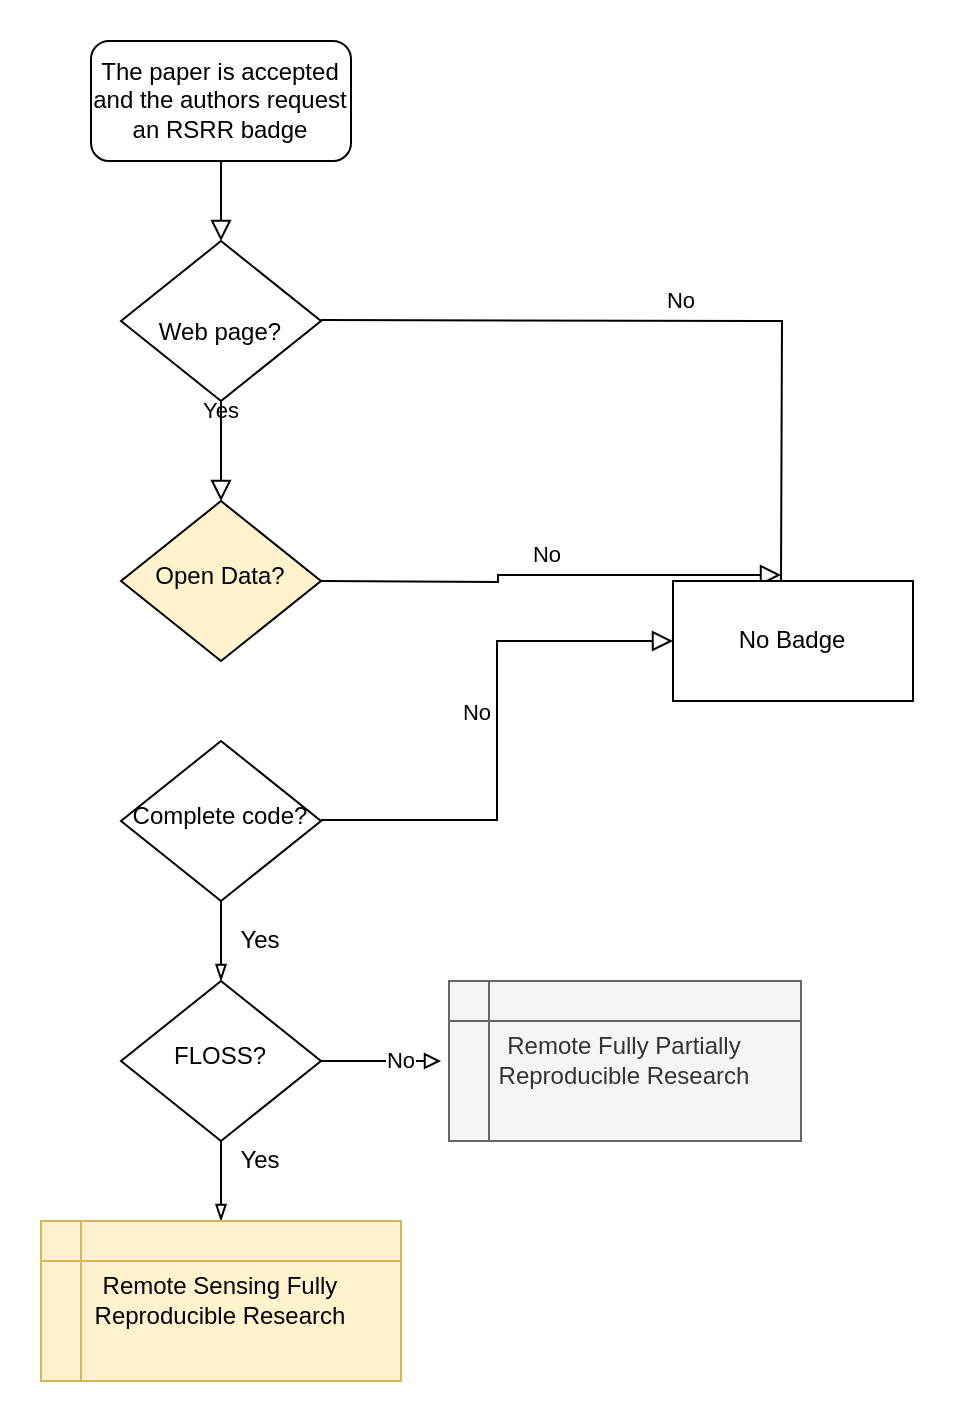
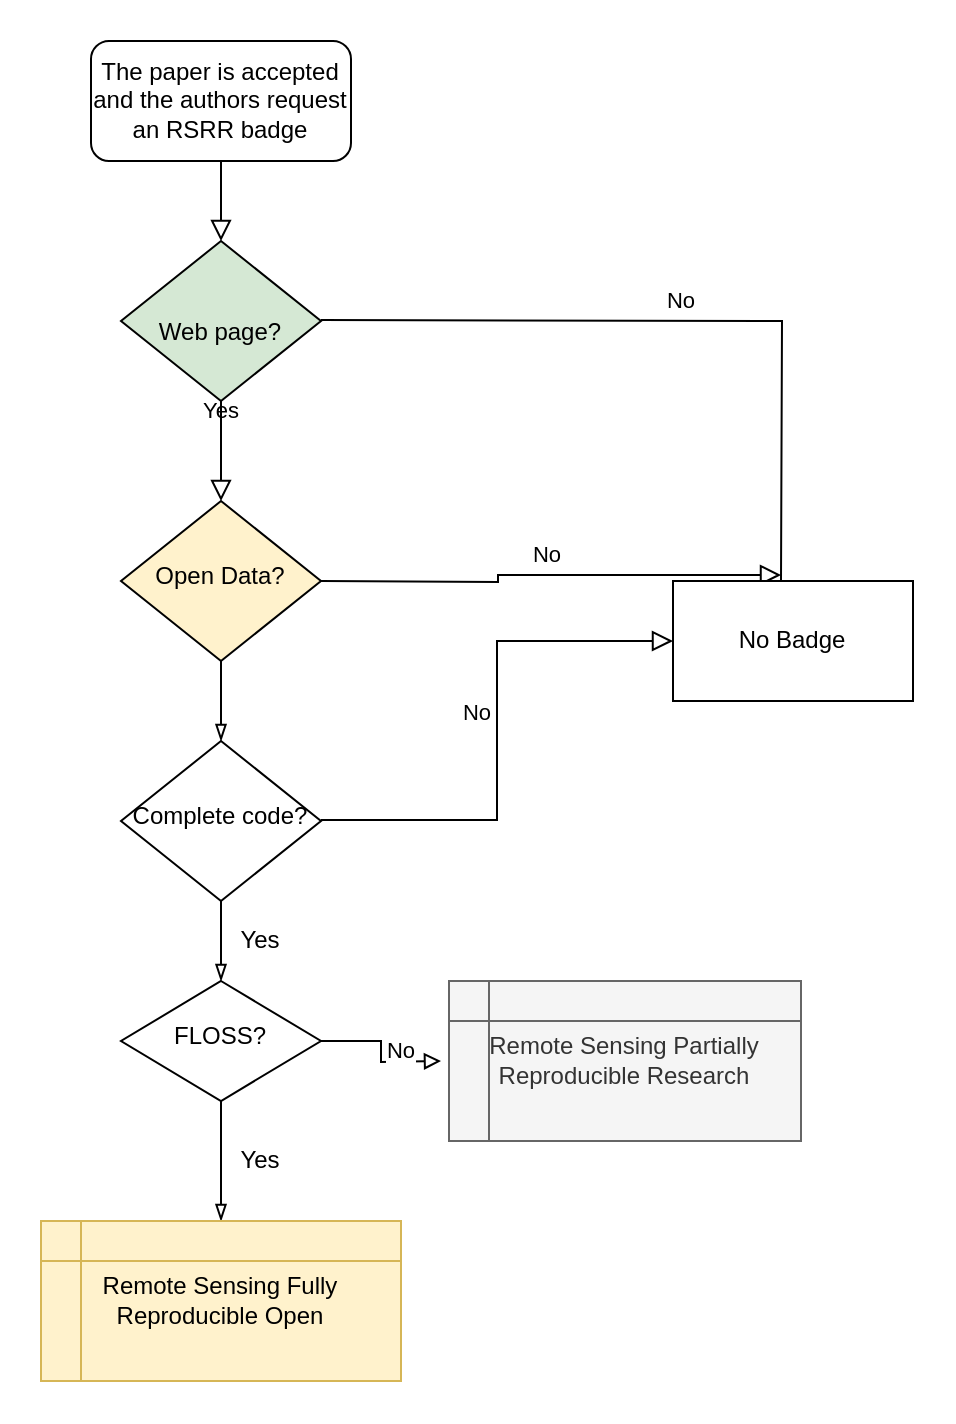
node "Web page?": fillcolor #ffffff -> #d5e8d4
edge "Open Data?" -> "Complete code?": added
node "FLOSS?": size 200x160 -> 200x120
node "Remote Fully Partially Reproducible Research": label "Remote Fully Partially Reproducible Research" -> "Remote Sensing Partially Reproducible Research"
node "Remote Sensing Fully Reproducible Research": label "Remote Sensing Fully Reproducible Research" -> "Remote Sensing Fully Reproducible Open"
